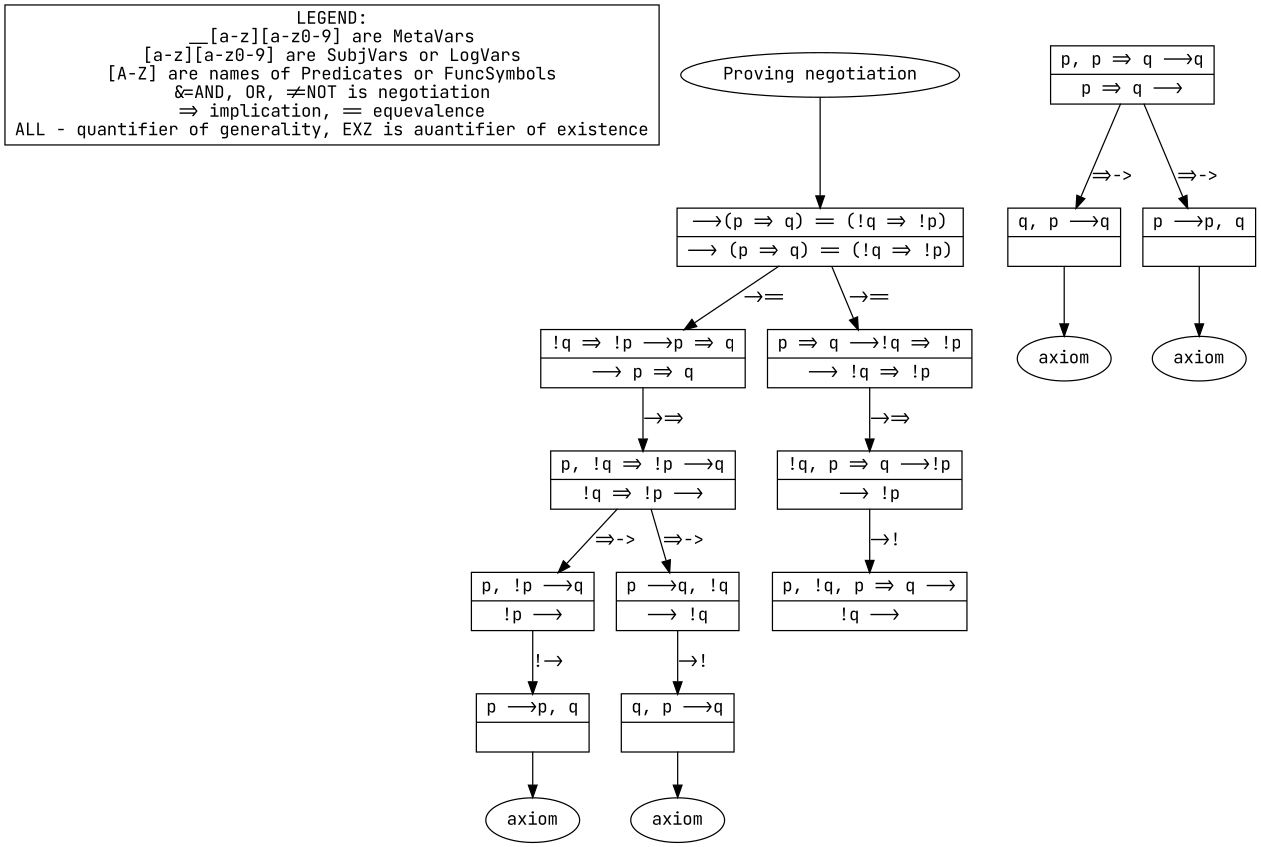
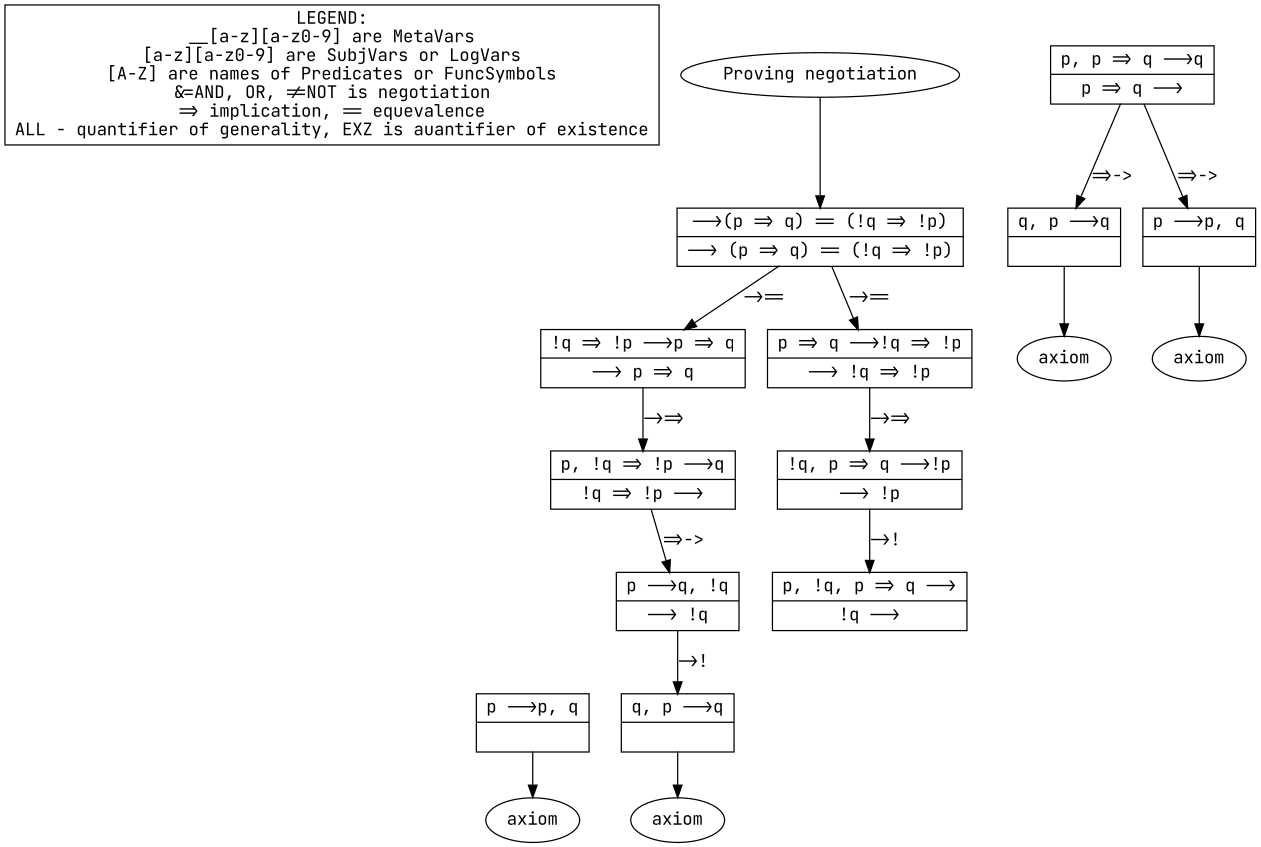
node "p, !p -->q": removed
